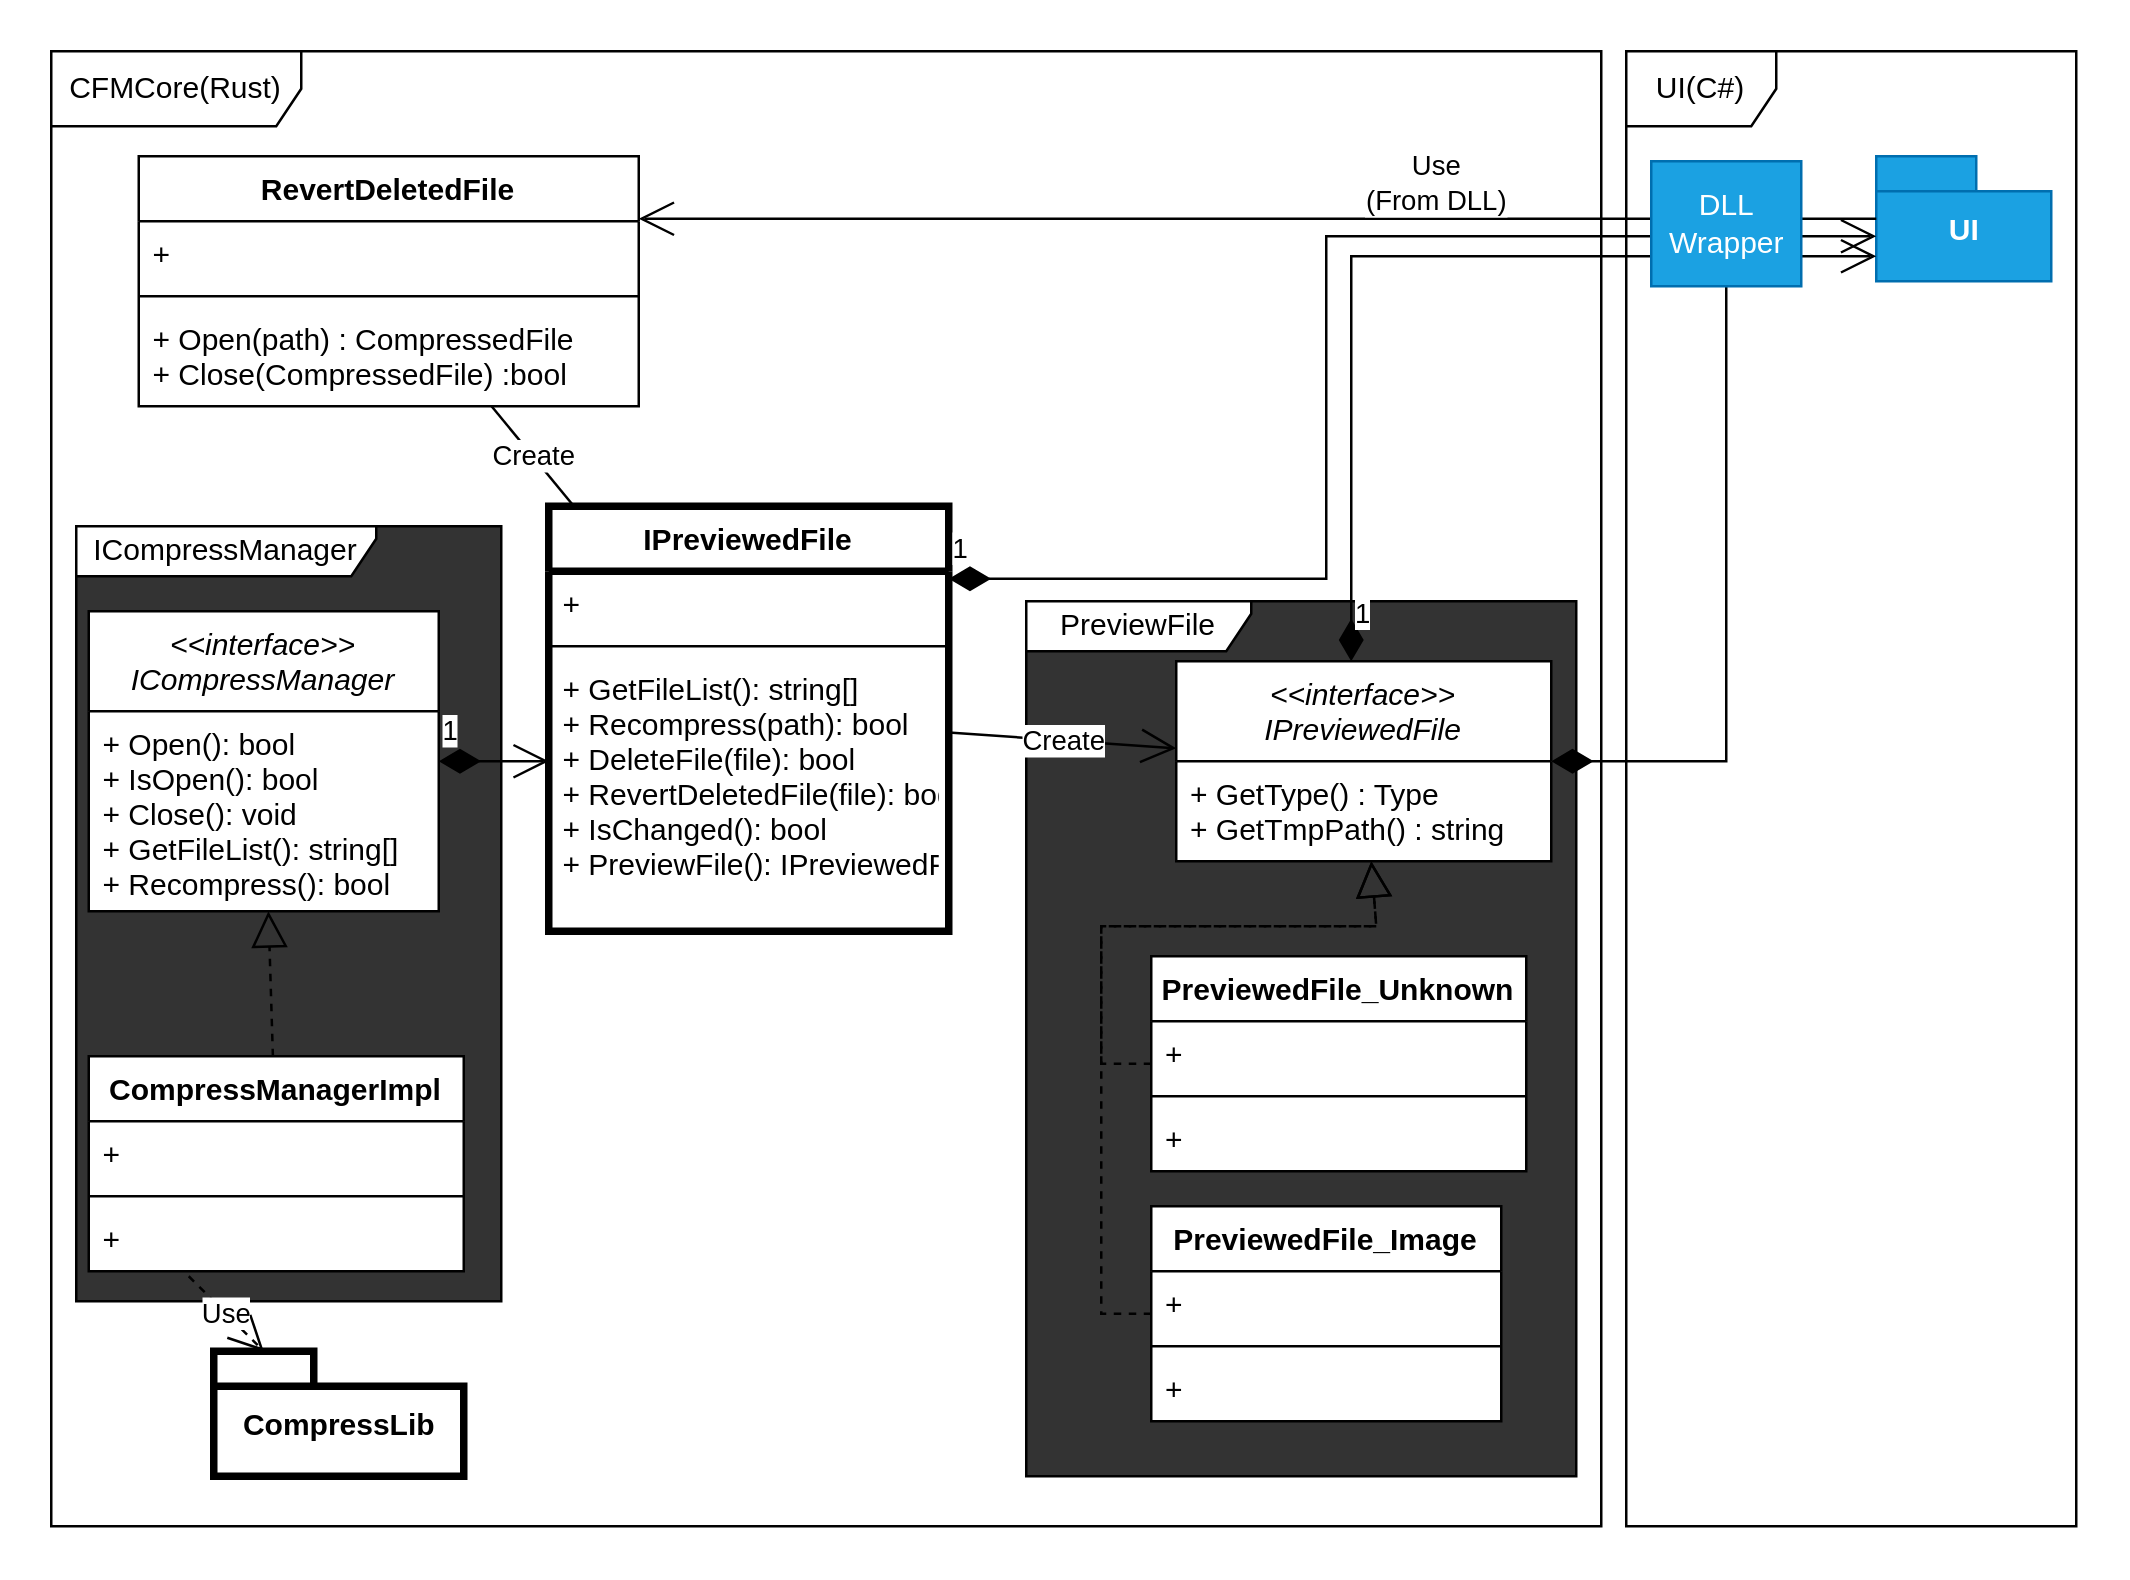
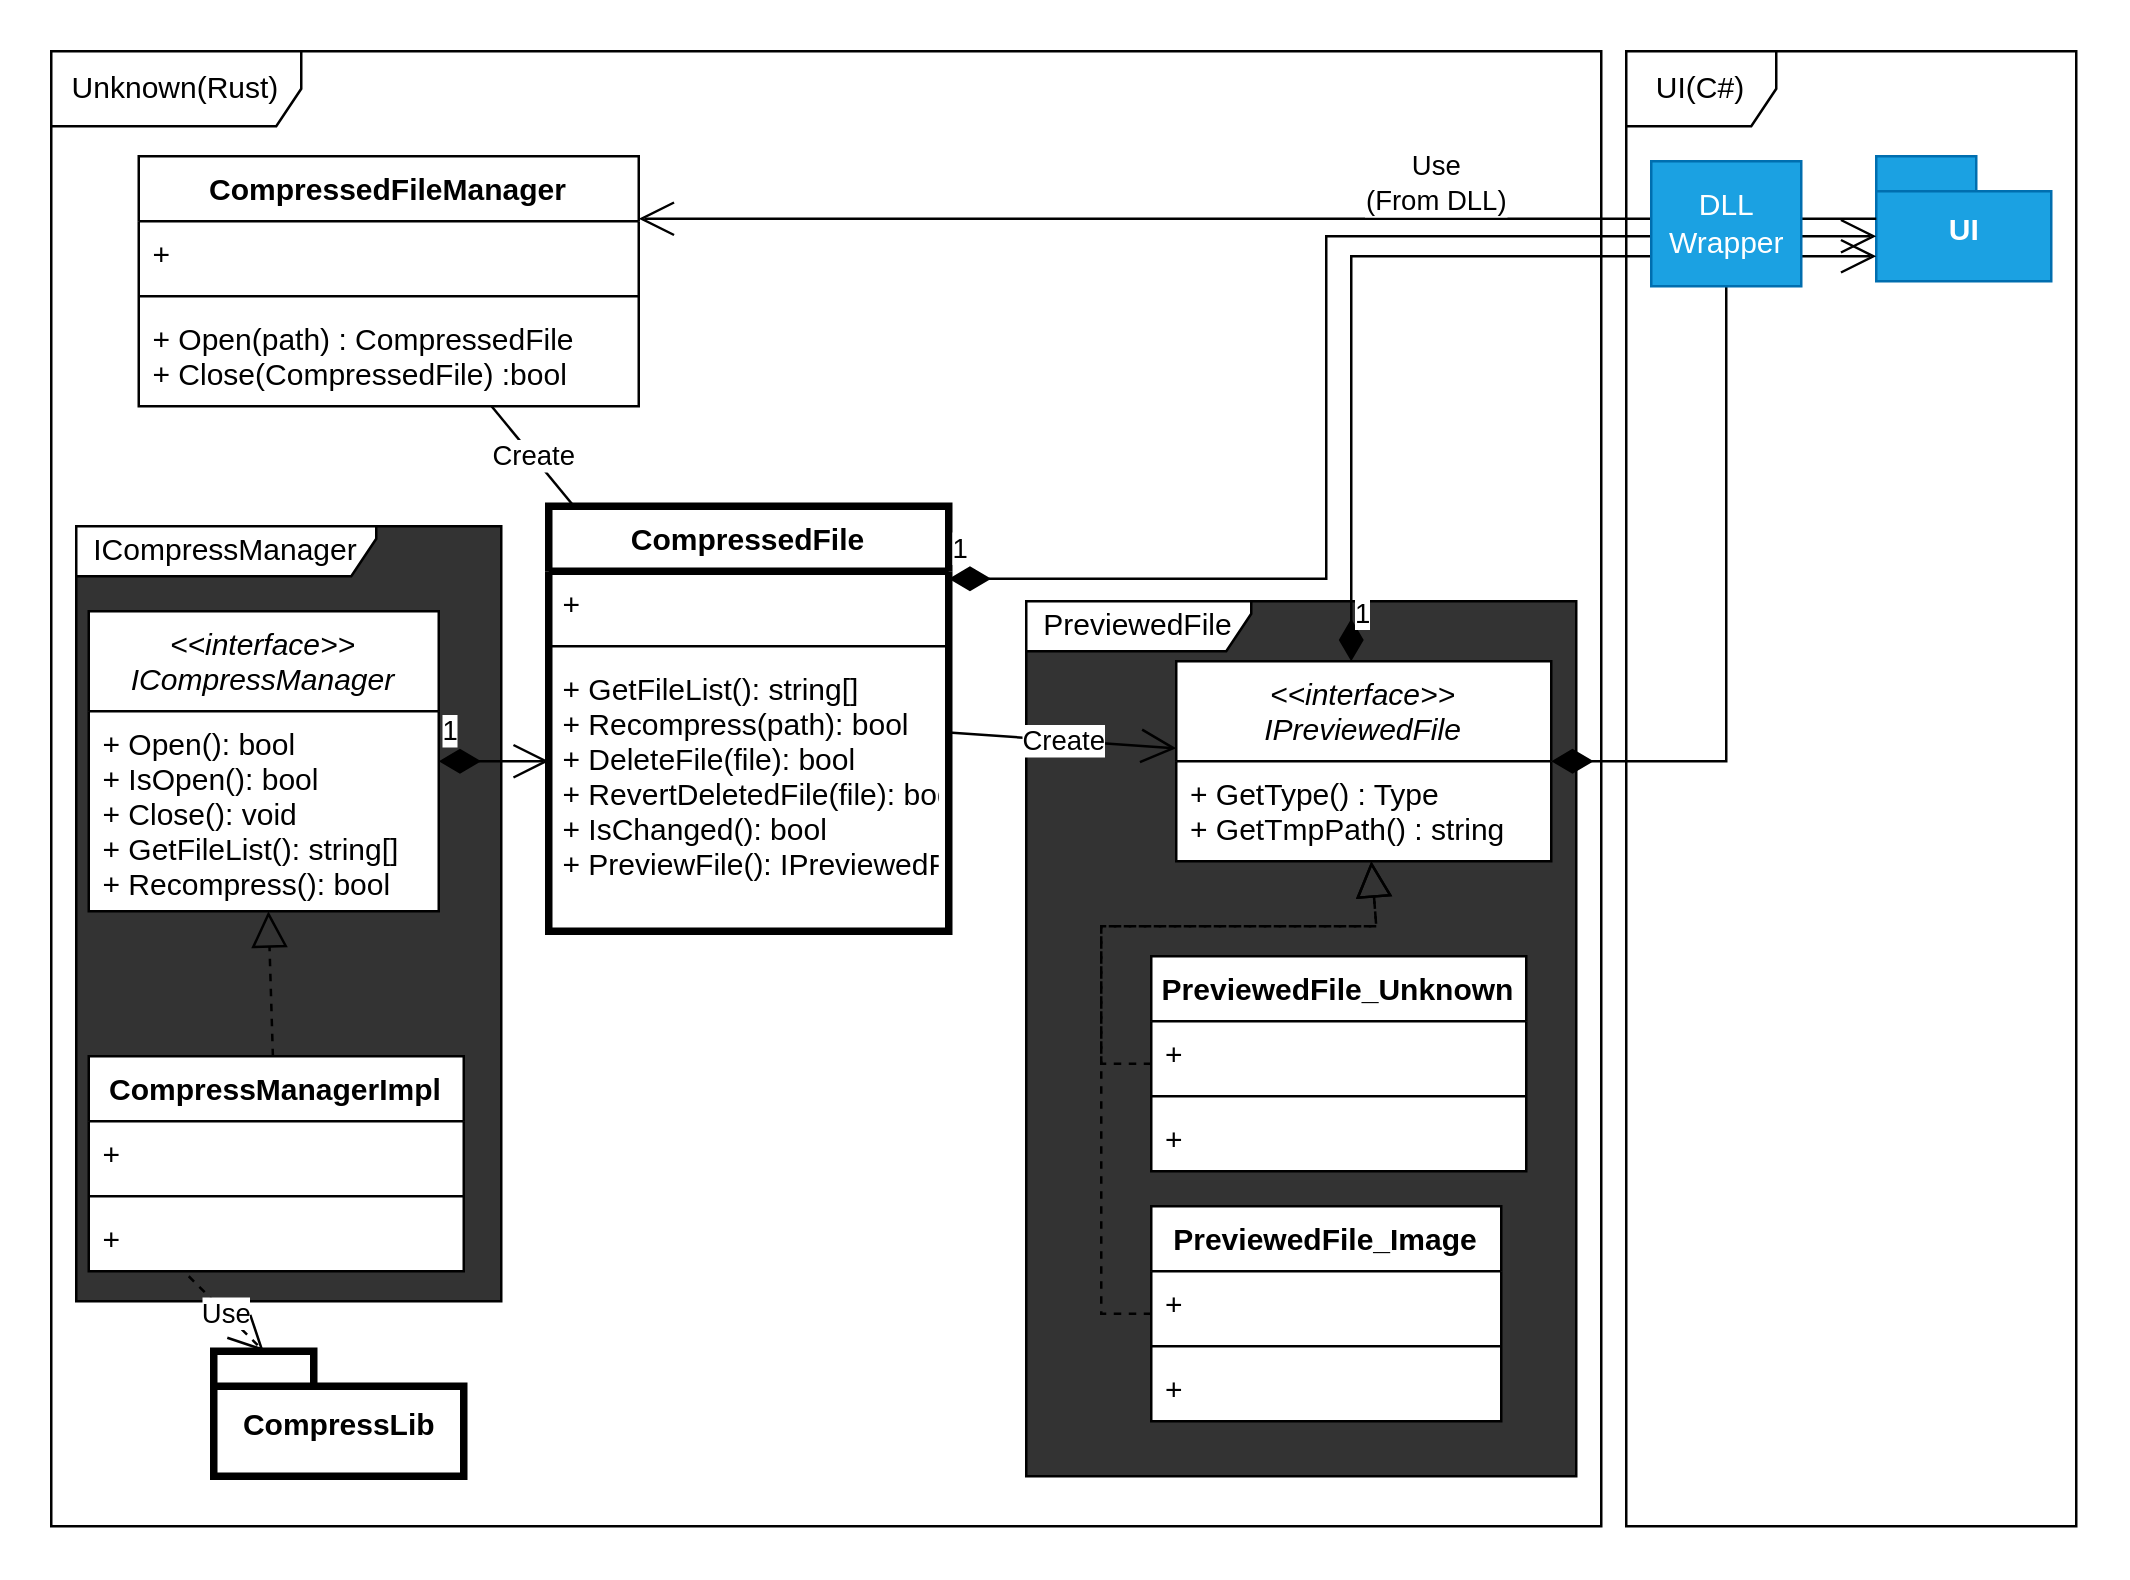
node "CFMCore(Rust)": label "CFMCore(Rust)" -> "Unknown(Rust)"
node "RevertDeletedFile": label "RevertDeletedFile" -> "CompressedFileManager"
node "IPreviewedFile": label "IPreviewedFile" -> "CompressedFile"
node "PreviewFile": label "PreviewFile" -> "PreviewedFile"
